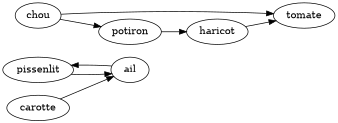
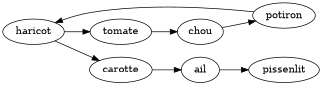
edge "chou" -> "tomate": reversed
edge "haricot" -> "carotte": added
edge "pissenlit" -> "ail": removed
